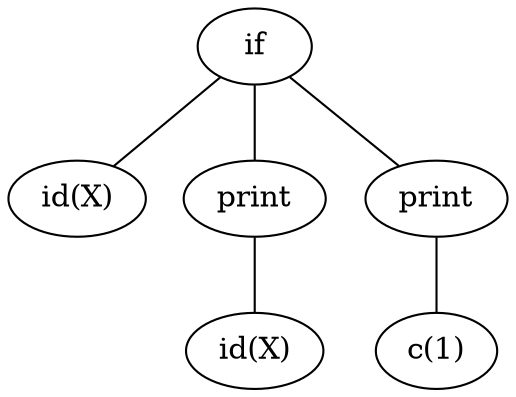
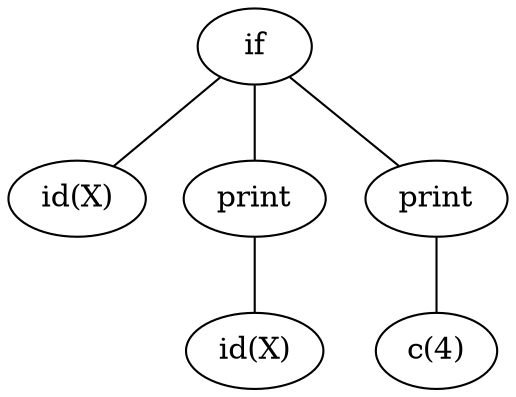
node "c(1)": label "c(1)" -> "c(4)"
